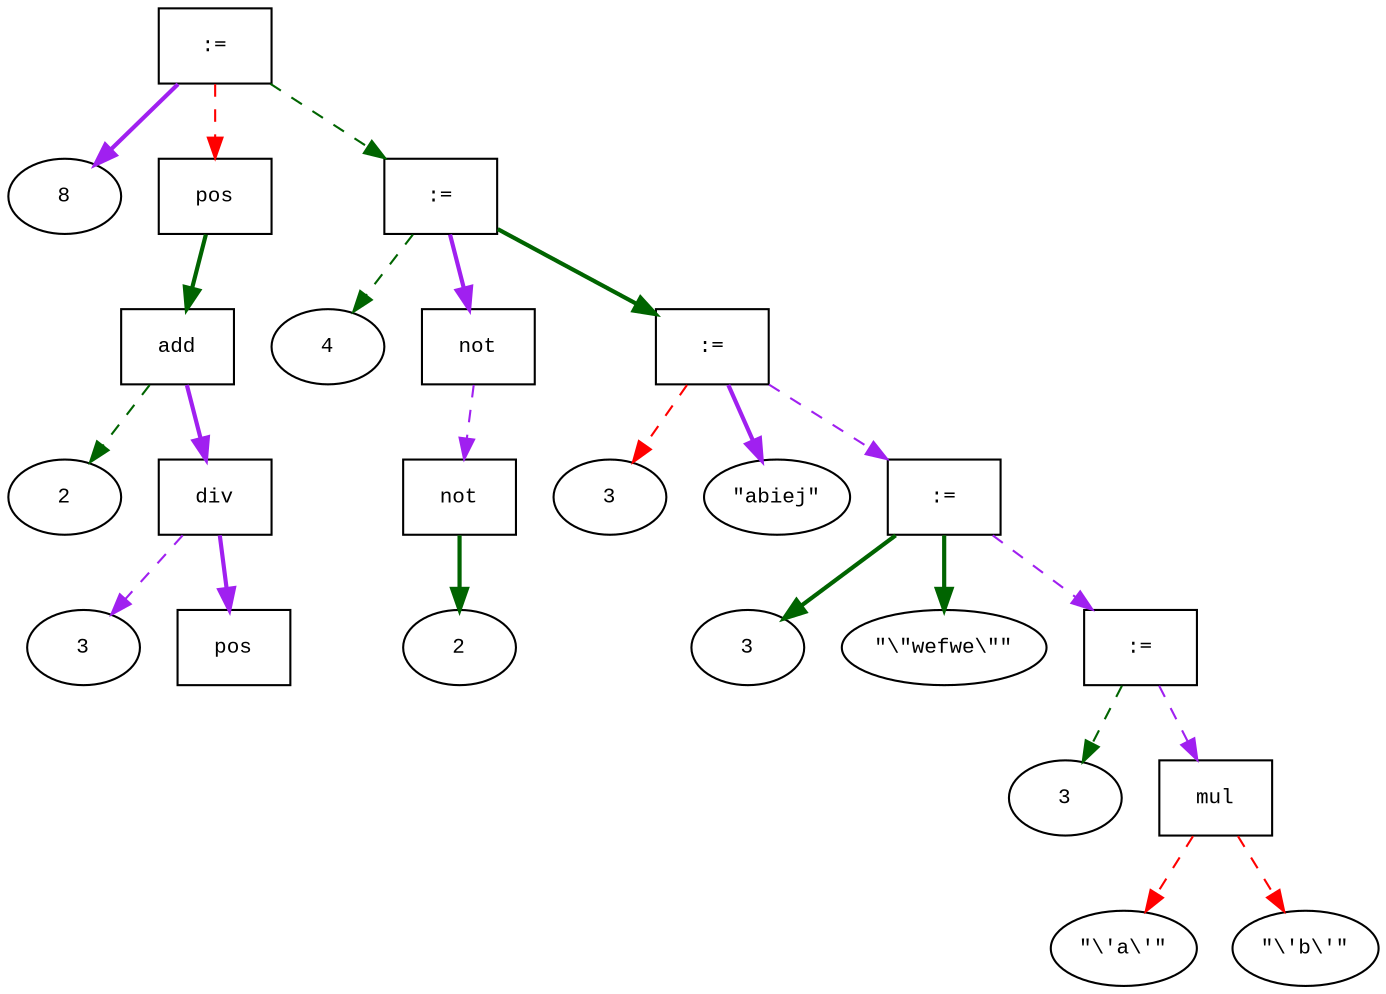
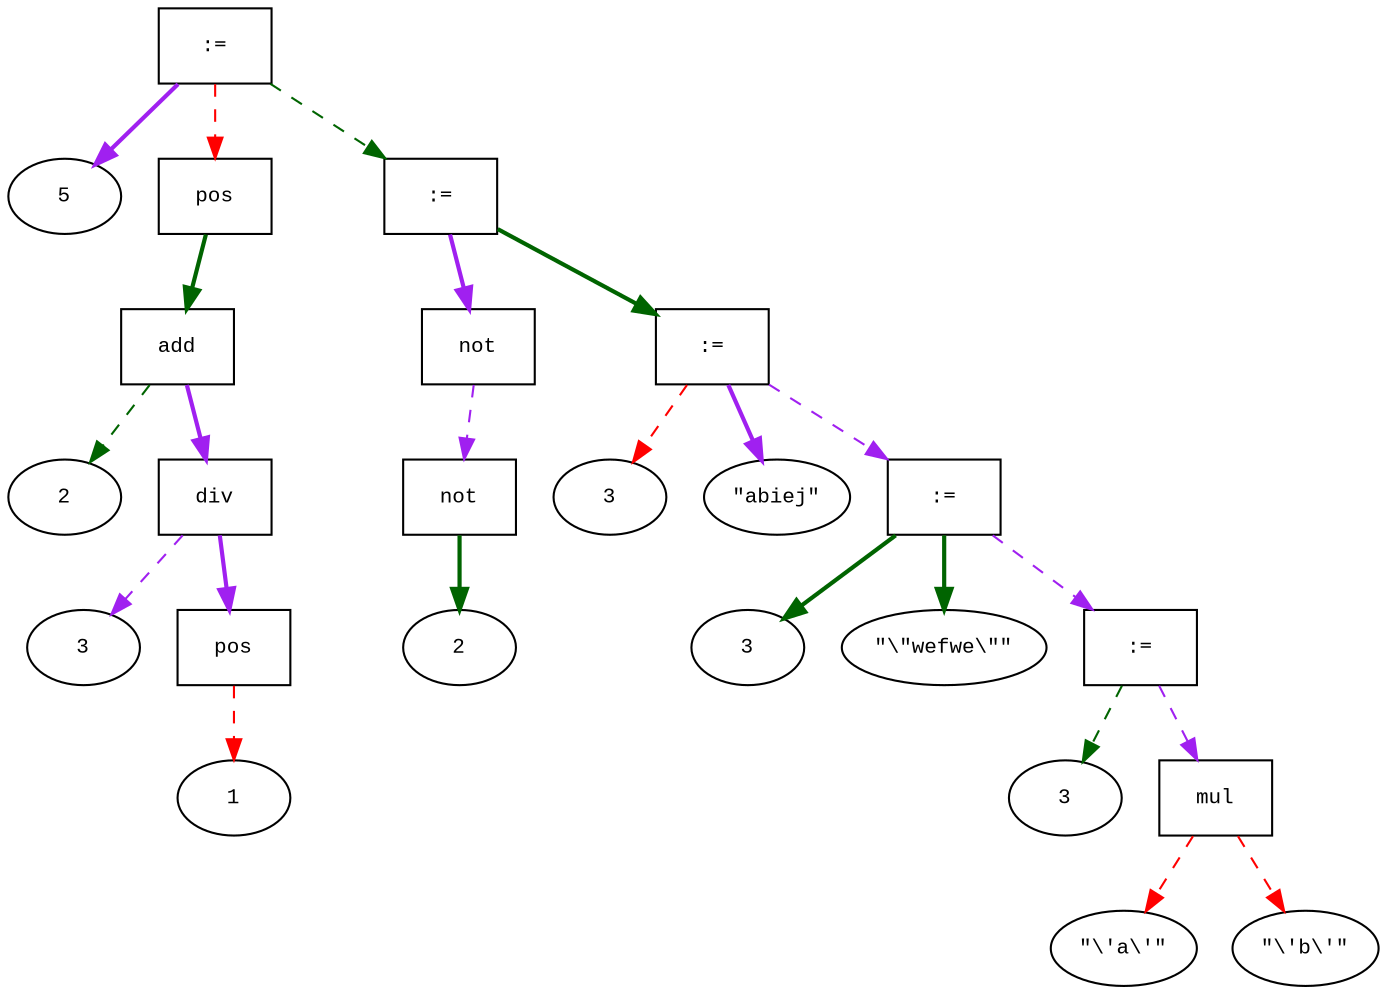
node "8": label "8" -> "5"
node "4": removed
node "1": added
